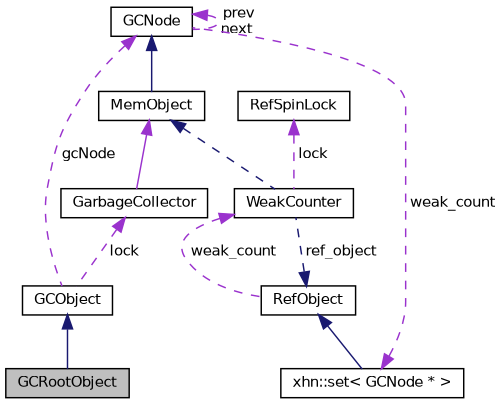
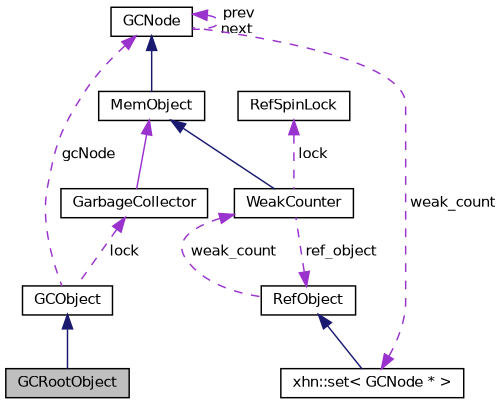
edge "WeakCounter" -> "MemObject": style dashed -> solid
edge "WeakCounter" -> "RefObject": color midnightblue -> darkorchid3
